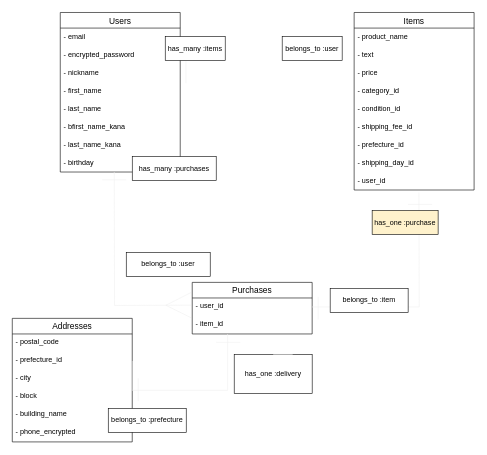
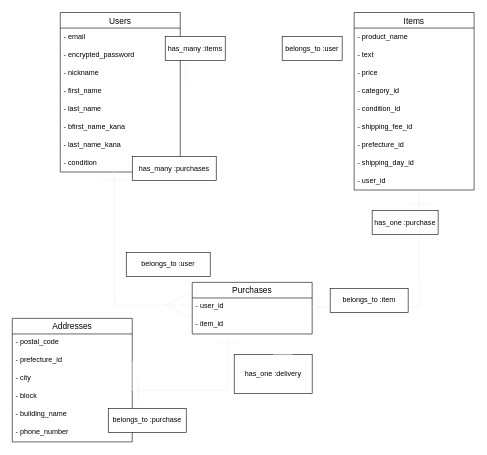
node "- birthday": label "- birthday" -> "- condition"
node "has_one :purchase": fillcolor #fff2cc -> #ffffff
node "belongs_to :prefecture": label "belongs_to :prefecture" -> "belongs_to :purchase"
node "- phone_encrypted": label "- phone_encrypted" -> "- phone_number"
